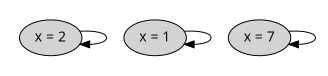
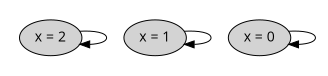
node "x = 7": label "x = 7" -> "x = 0"
